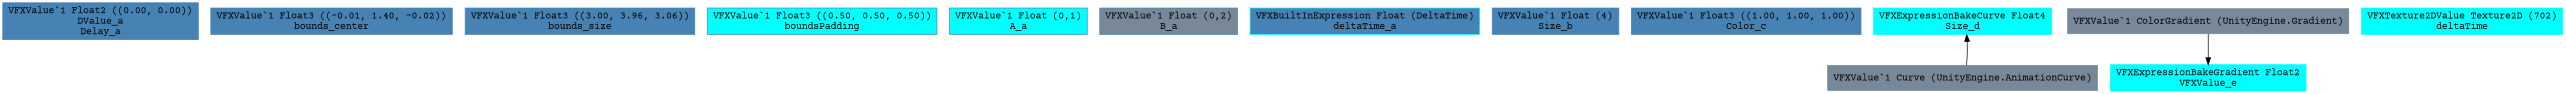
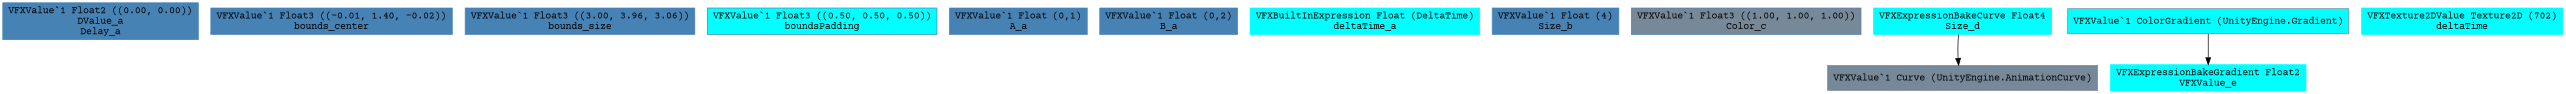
node "VFXValue`1 Float (0,1) A_a": fillcolor cyan -> steelblue
node "VFXValue`1 Float (0,2) B_a": fillcolor lightslategray -> steelblue
node "VFXBuiltInExpression Float (DeltaTime) deltaTime_a": fillcolor steelblue -> cyan
node "VFXValue`1 Float3 ((1.00, 1.00, 1.00)) Color_c": fillcolor steelblue -> lightslategray
node "VFXValue`1 ColorGradient (UnityEngine.Gradient)": fillcolor lightslategray -> cyan
edge "VFXValue`1 Curve (UnityEngine.AnimationCurve)" -> "VFXExpressionBakeCurve Float4 Size_d": reversed
